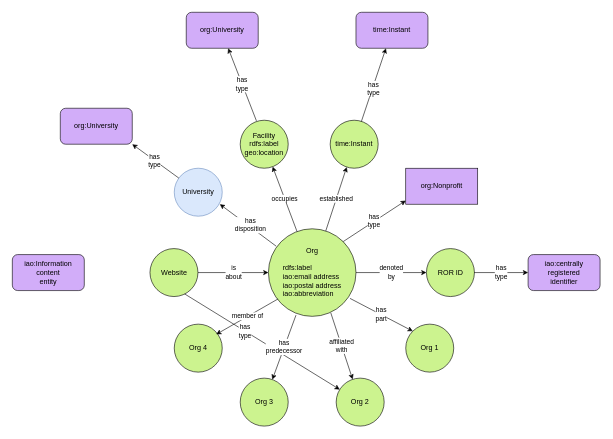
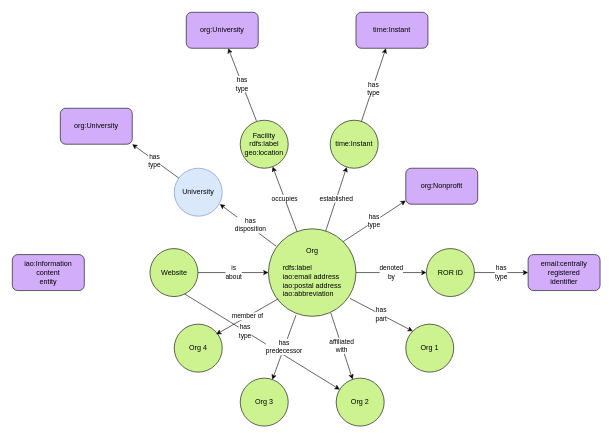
node "org:Nonprofit": shape rectangle -> rounded rectangle
node "iao:centrally registered identifier": label "iao:centrally registered identifier" -> "email:centrally registered identifier"
